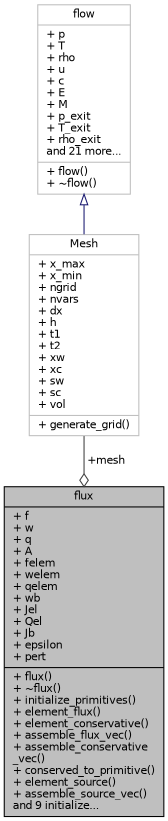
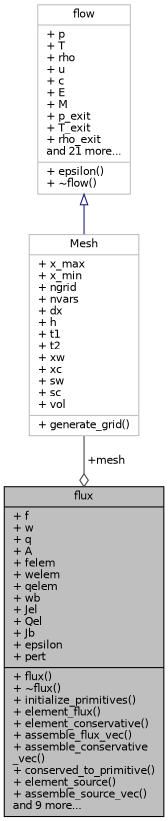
node "flow": text "+ flow()" -> "+ epsilon()"
node "flux": text "and 9 initialize..." -> "and 9 more..."
